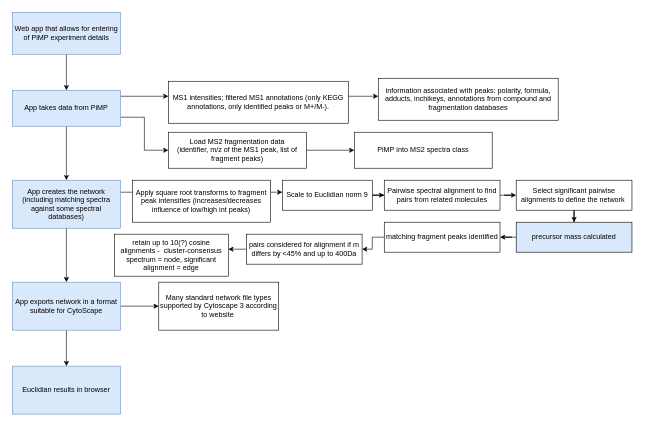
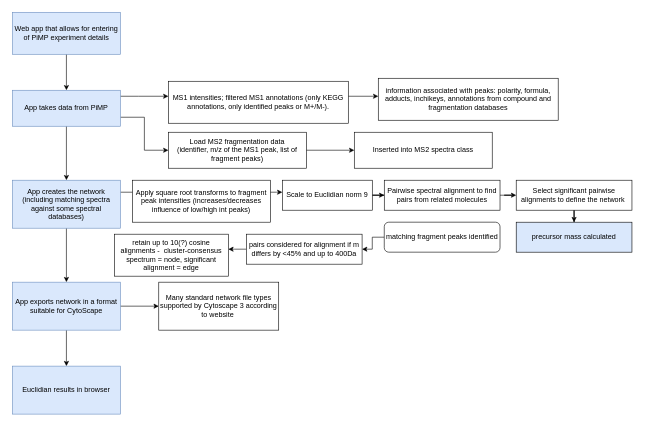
node "PiMP into MS2 spectra class": label "PiMP into MS2 spectra class" -> "Inserted into MS2 spectra class"
node "matching fragment peaks identified": shape rectangle -> rounded rectangle
edge "precursor mass calculated" -> "matching fragment peaks identified": removed
